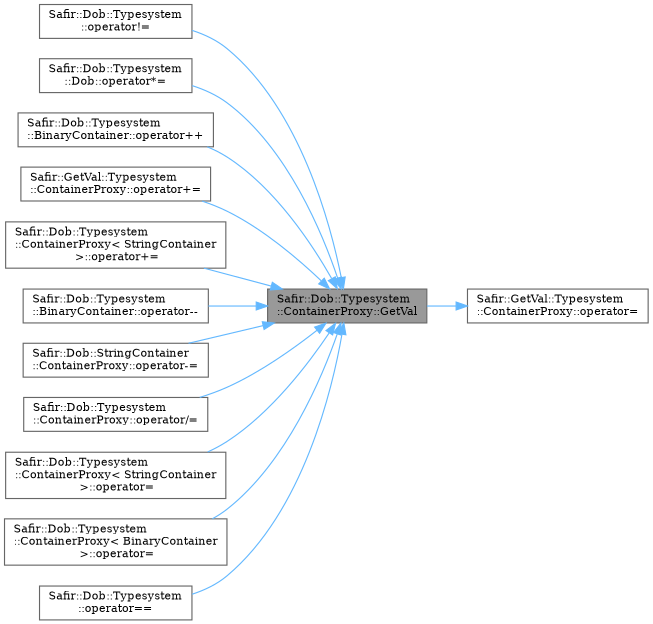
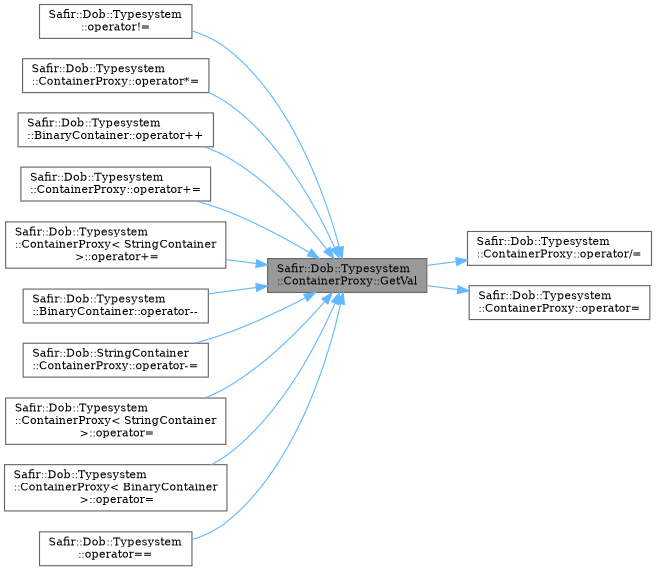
node "Safir::Dob::Typesystem ::Dob::operator*=": label "Safir::Dob::Typesystem ::Dob::operator*=" -> "Safir::Dob::Typesystem ::ContainerProxy::operator*="
node "Safir::GetVal::Typesystem ::ContainerProxy::operator+=": label "Safir::GetVal::Typesystem ::ContainerProxy::operator+=" -> "Safir::Dob::Typesystem ::ContainerProxy::operator+="
node "Safir::GetVal::Typesystem ::ContainerProxy::operator=": label "Safir::GetVal::Typesystem ::ContainerProxy::operator=" -> "Safir::Dob::Typesystem ::ContainerProxy::operator="
edge "Safir::Dob::Typesystem ::ContainerProxy::operator/=" -> "Safir::Dob::Typesystem ::ContainerProxy::GetVal": reversed
